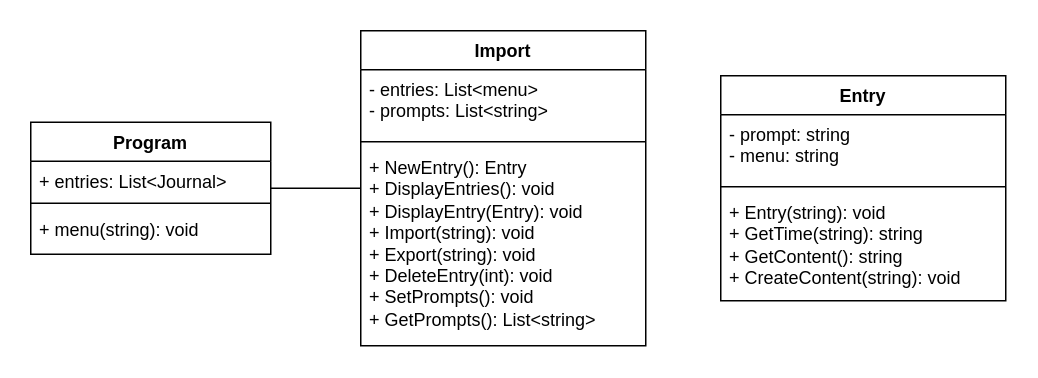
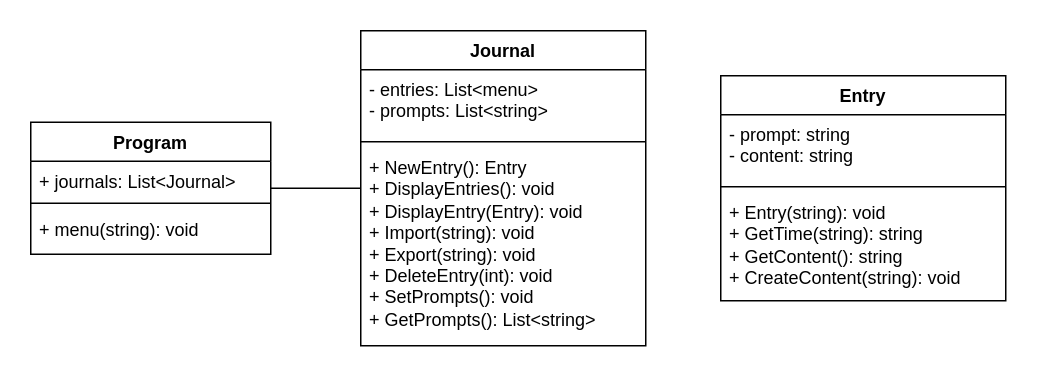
node "Import": label "Import" -> "Journal"
node "- prompt: string - menu: string": label "- prompt: string - menu: string" -> "- prompt: string - content: string"
node "+ entries: List<Journal>": label "+ entries: List<Journal>" -> "+ journals: List<Journal>"
